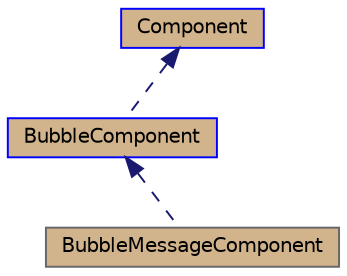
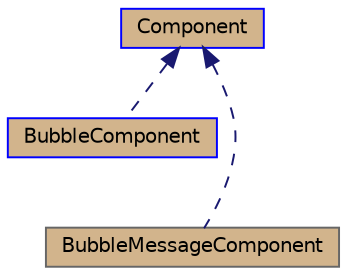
edge "BubbleMessageComponent" -> "BubbleComponent": now "BubbleMessageComponent" -> "Component"
